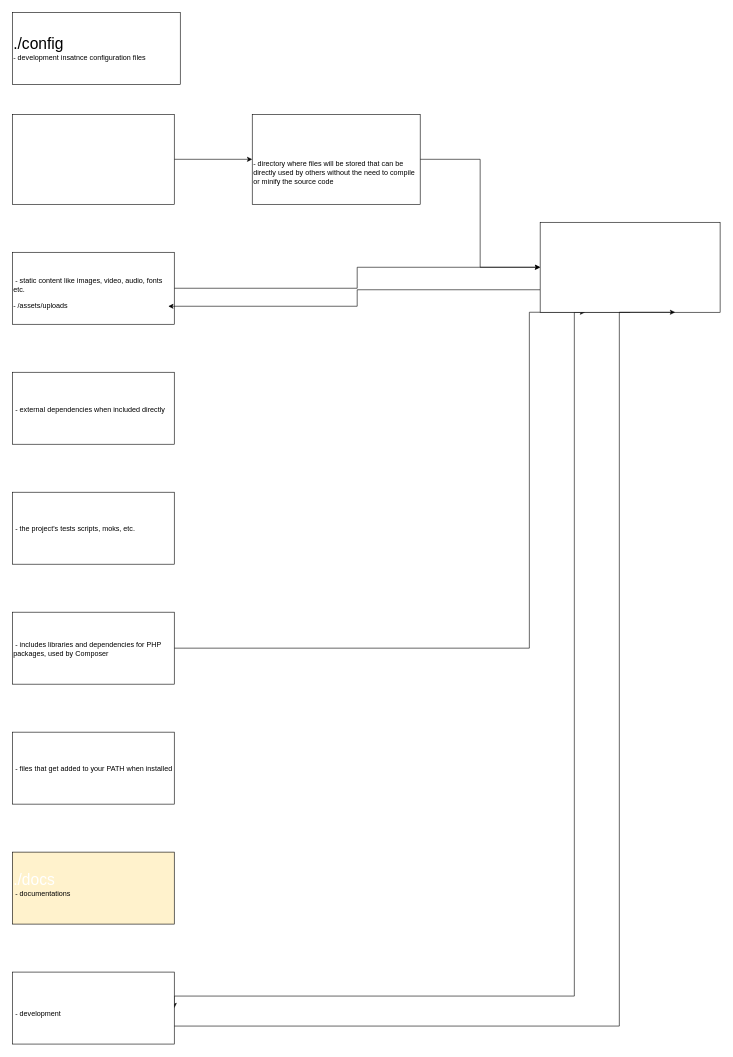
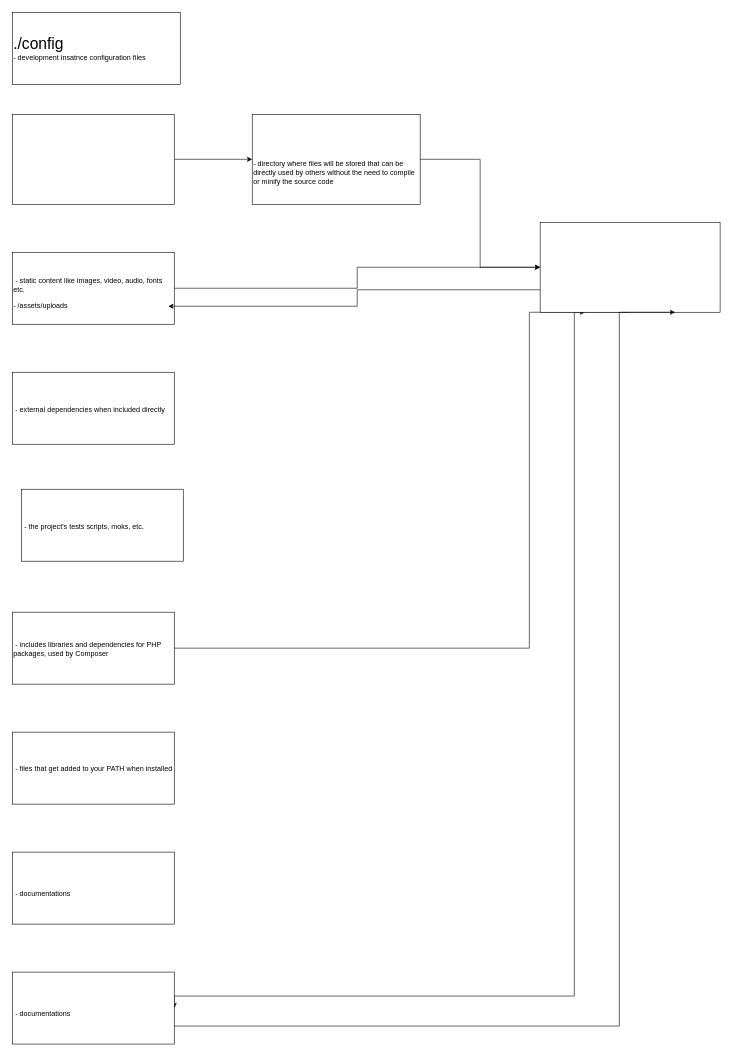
node "./test - the project's tests scripts, moks, etc.": moved (93, 528) -> (102, 525)
node "./docs - documentations": fillcolor #fff2cc -> #ffffff
node "./db-backup - development": label "./db-backup - development" -> "./db-backup - documentations"
